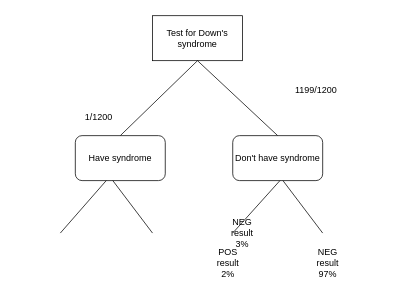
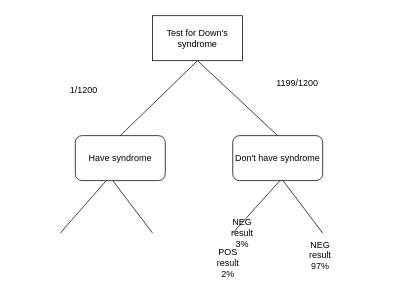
node "1199/1200": moved (317, 90) -> (298, 83)
node "1/1200": moved (99, 117) -> (84, 90)
node "NEG result 97%": moved (328, 263) -> (320, 255)
